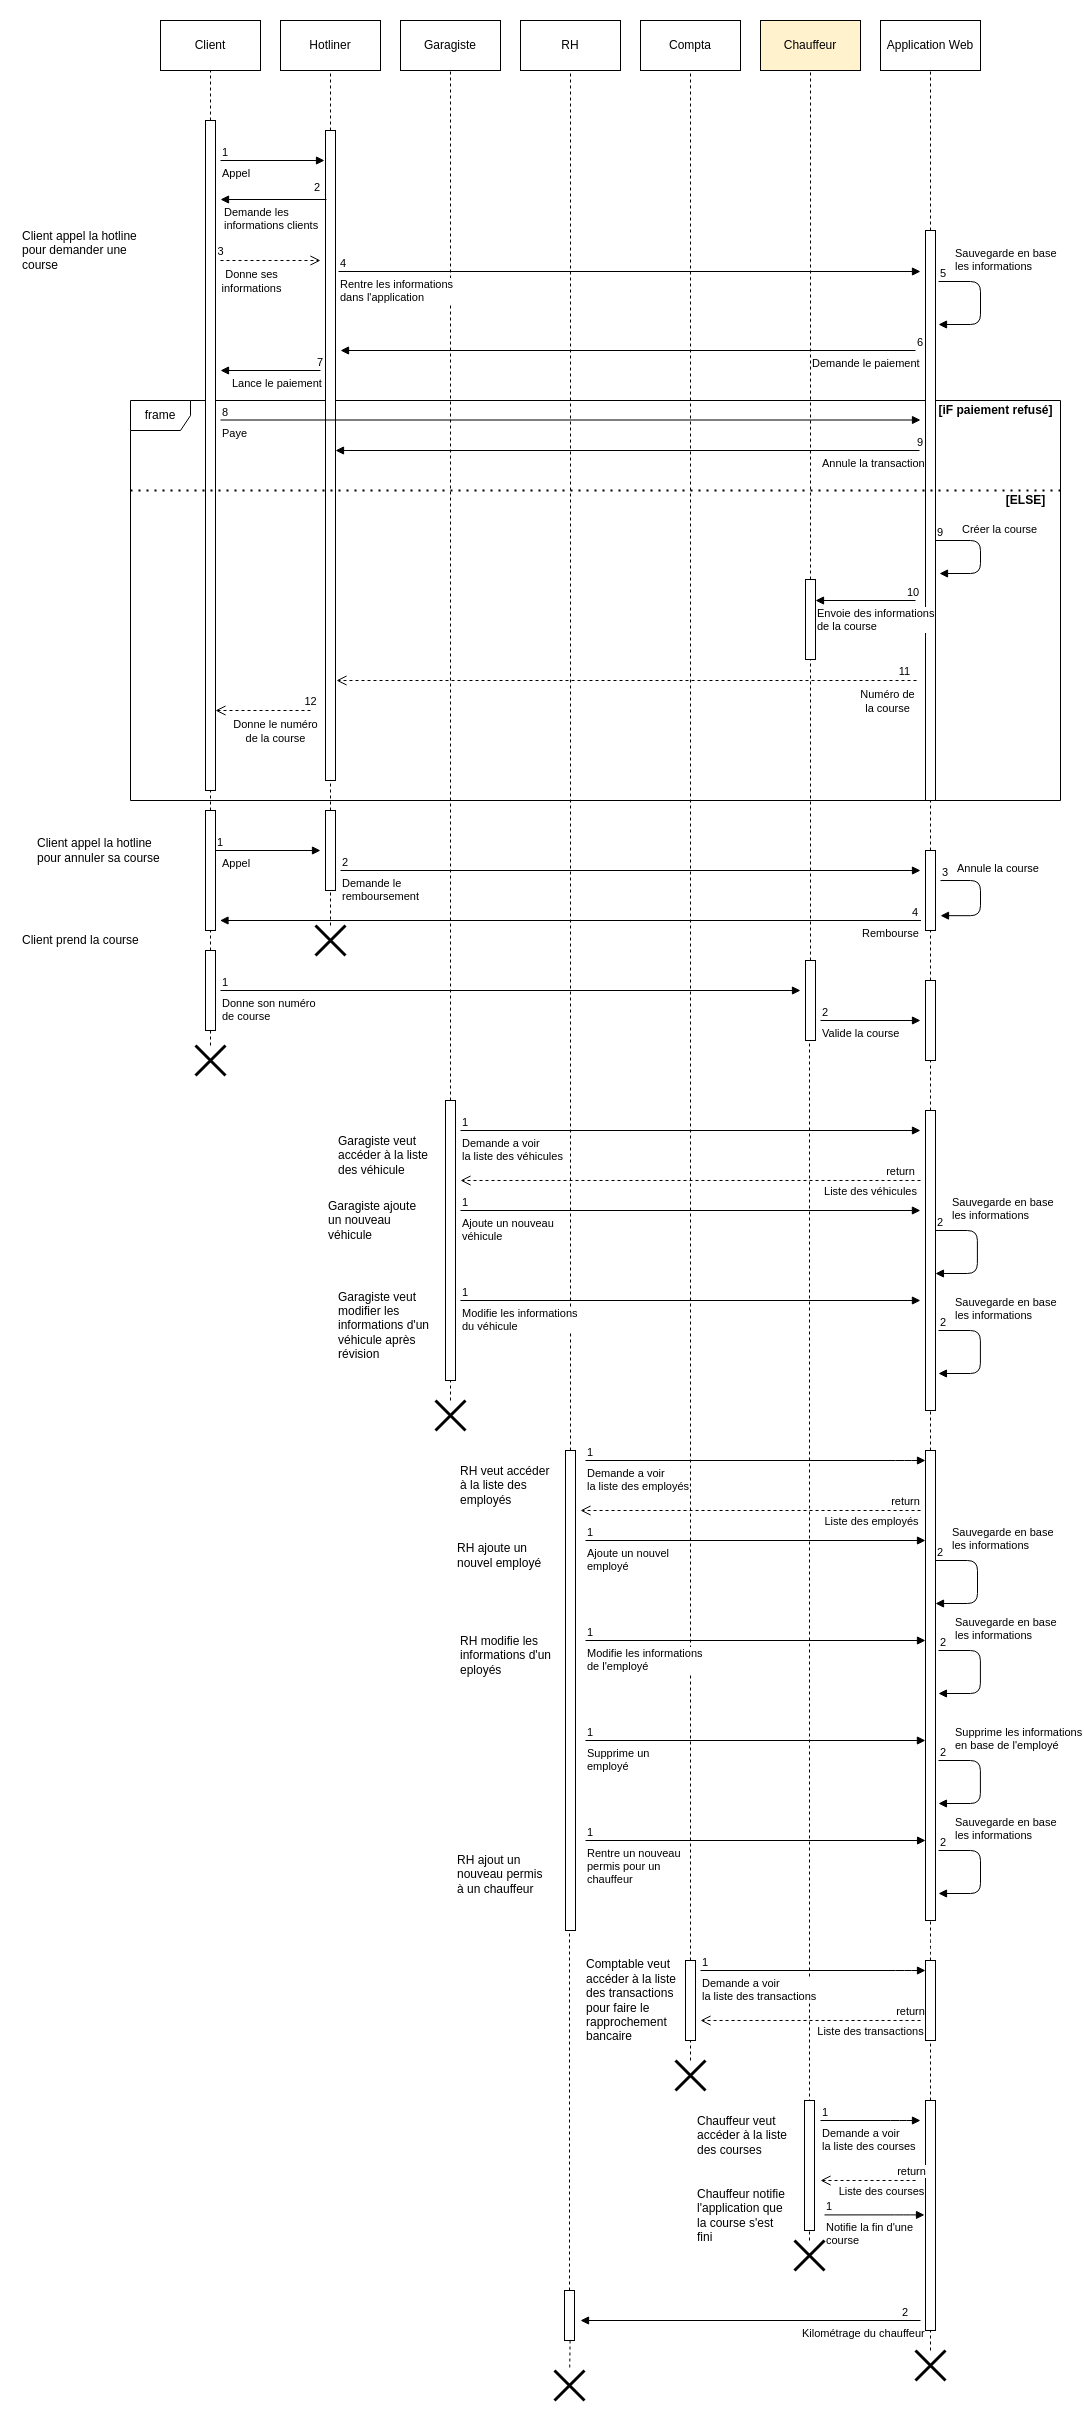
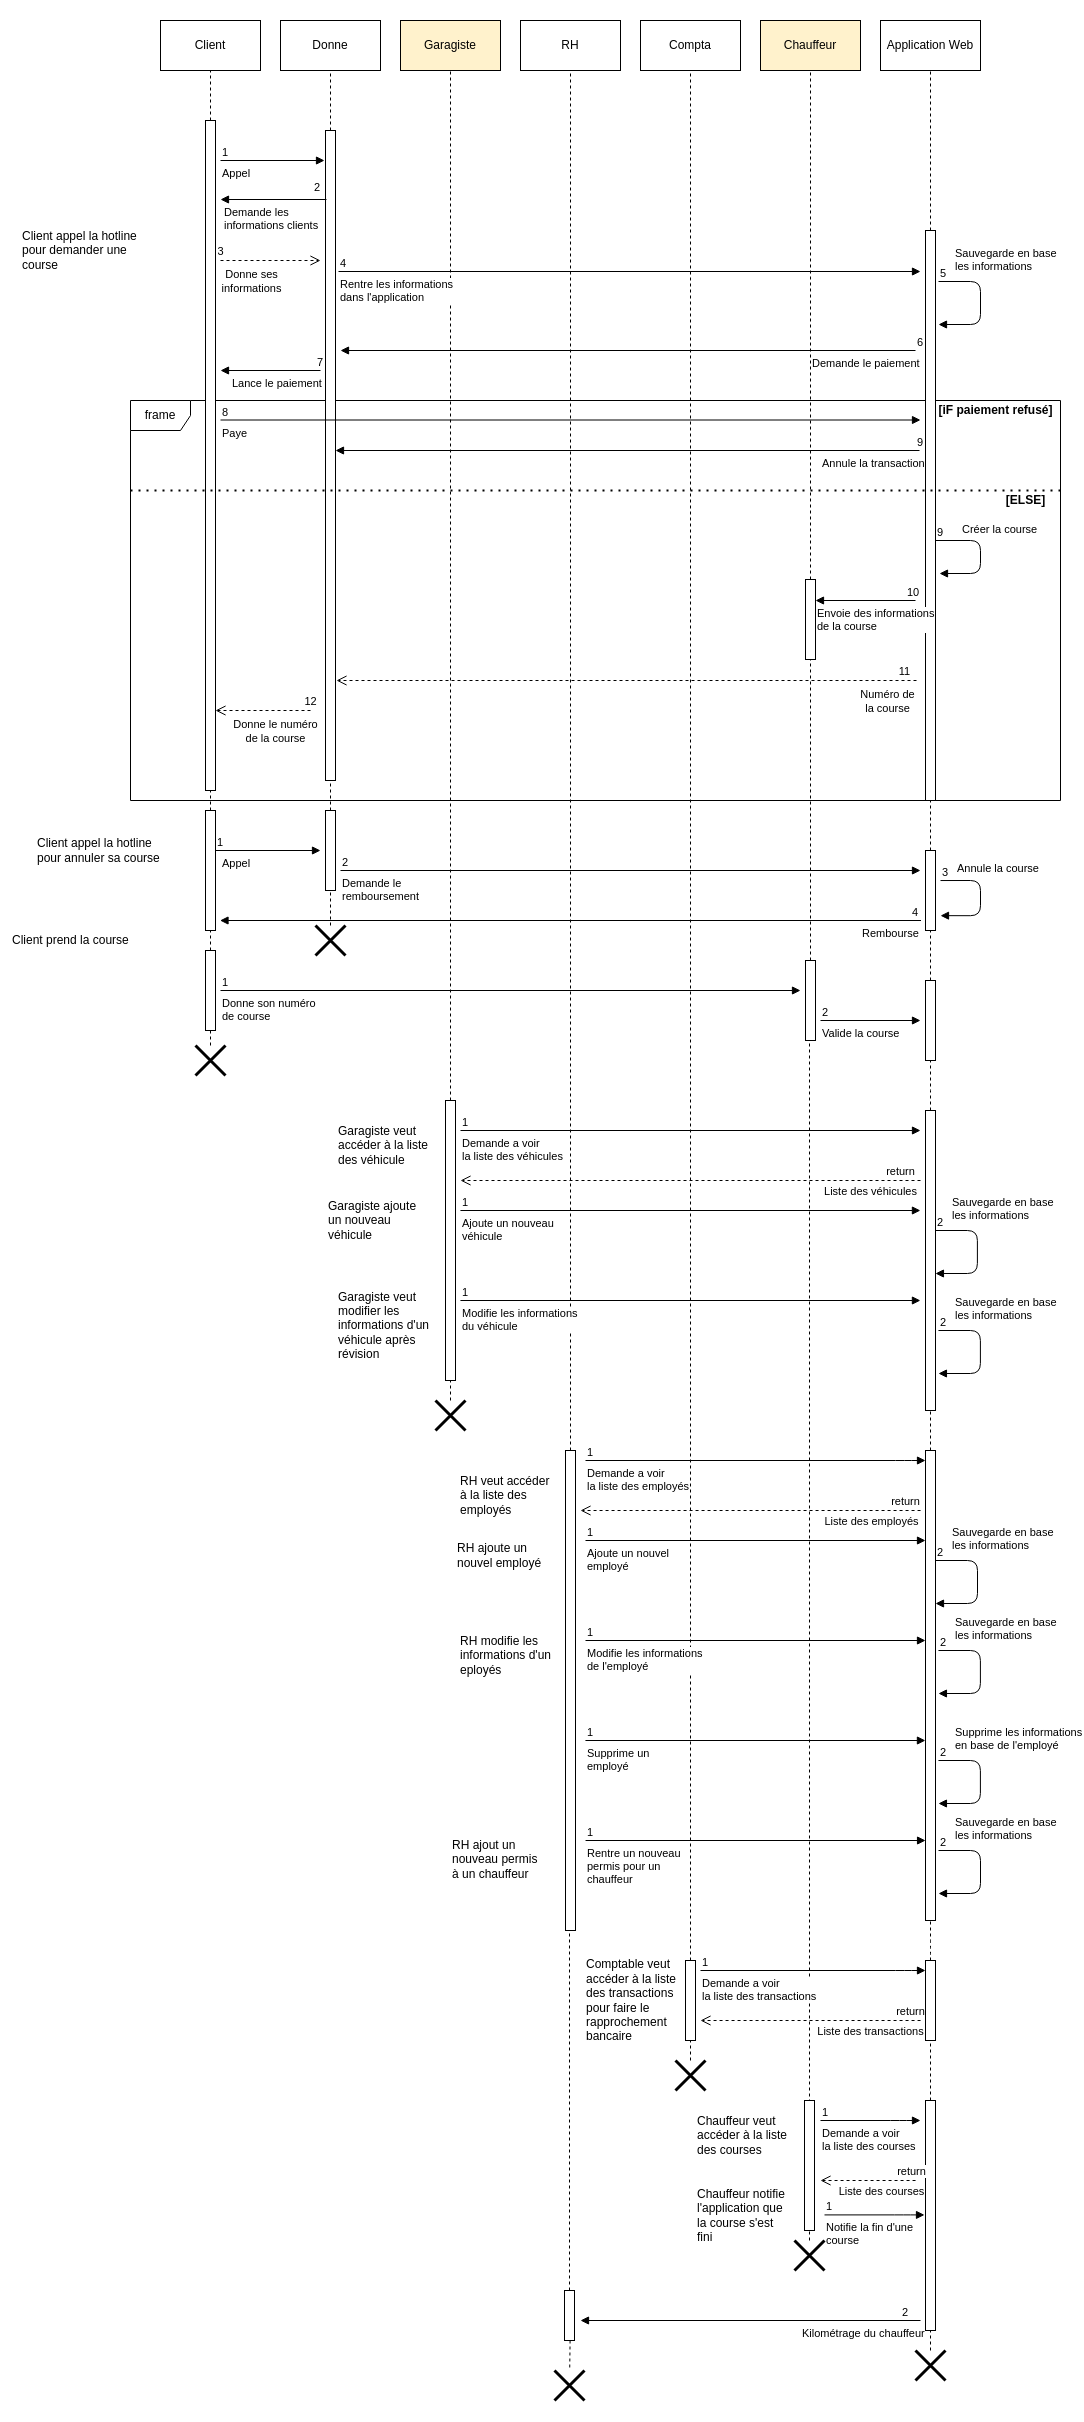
node "Hotliner": label "Hotliner" -> "Donne"
node "Garagiste": fillcolor #ffffff -> #fff2cc
node "Client prend la course": moved (91, 941) -> (81, 941)
node "Garagiste veut accéder à la liste des véhicule": moved (385, 1156) -> (385, 1146)
node "RH veut accéder à la liste des employés": moved (507, 1486) -> (507, 1496)
node "RH ajout un nouveau permis à un chauffeur": moved (504, 1875) -> (499, 1860)
